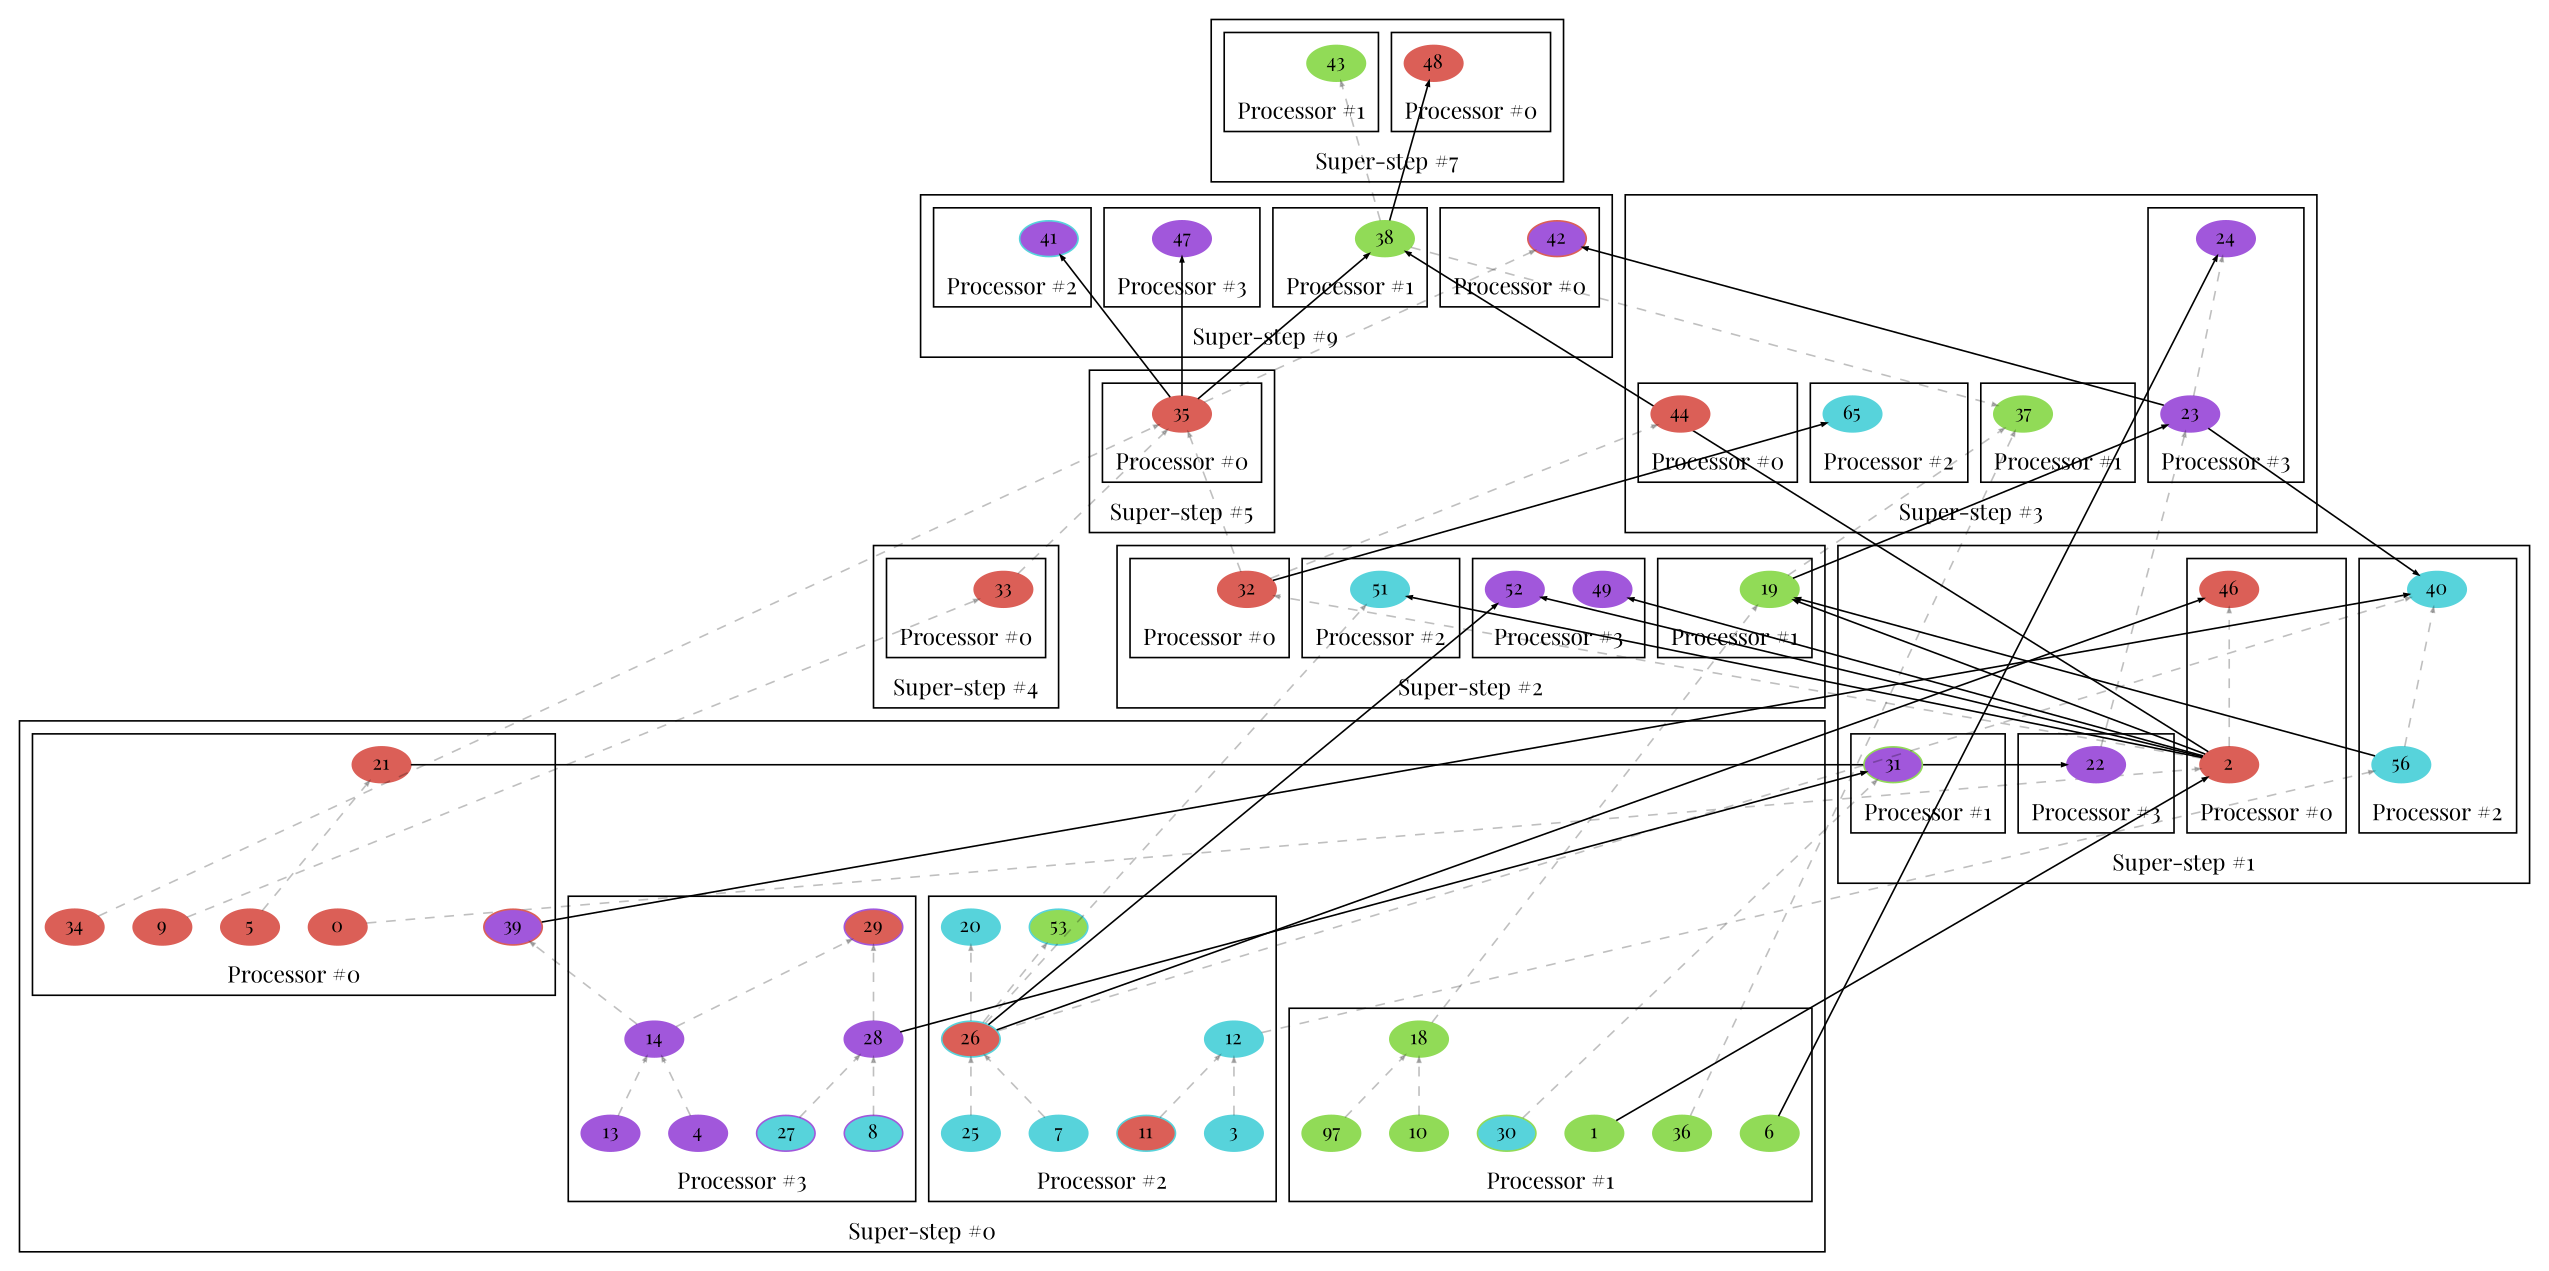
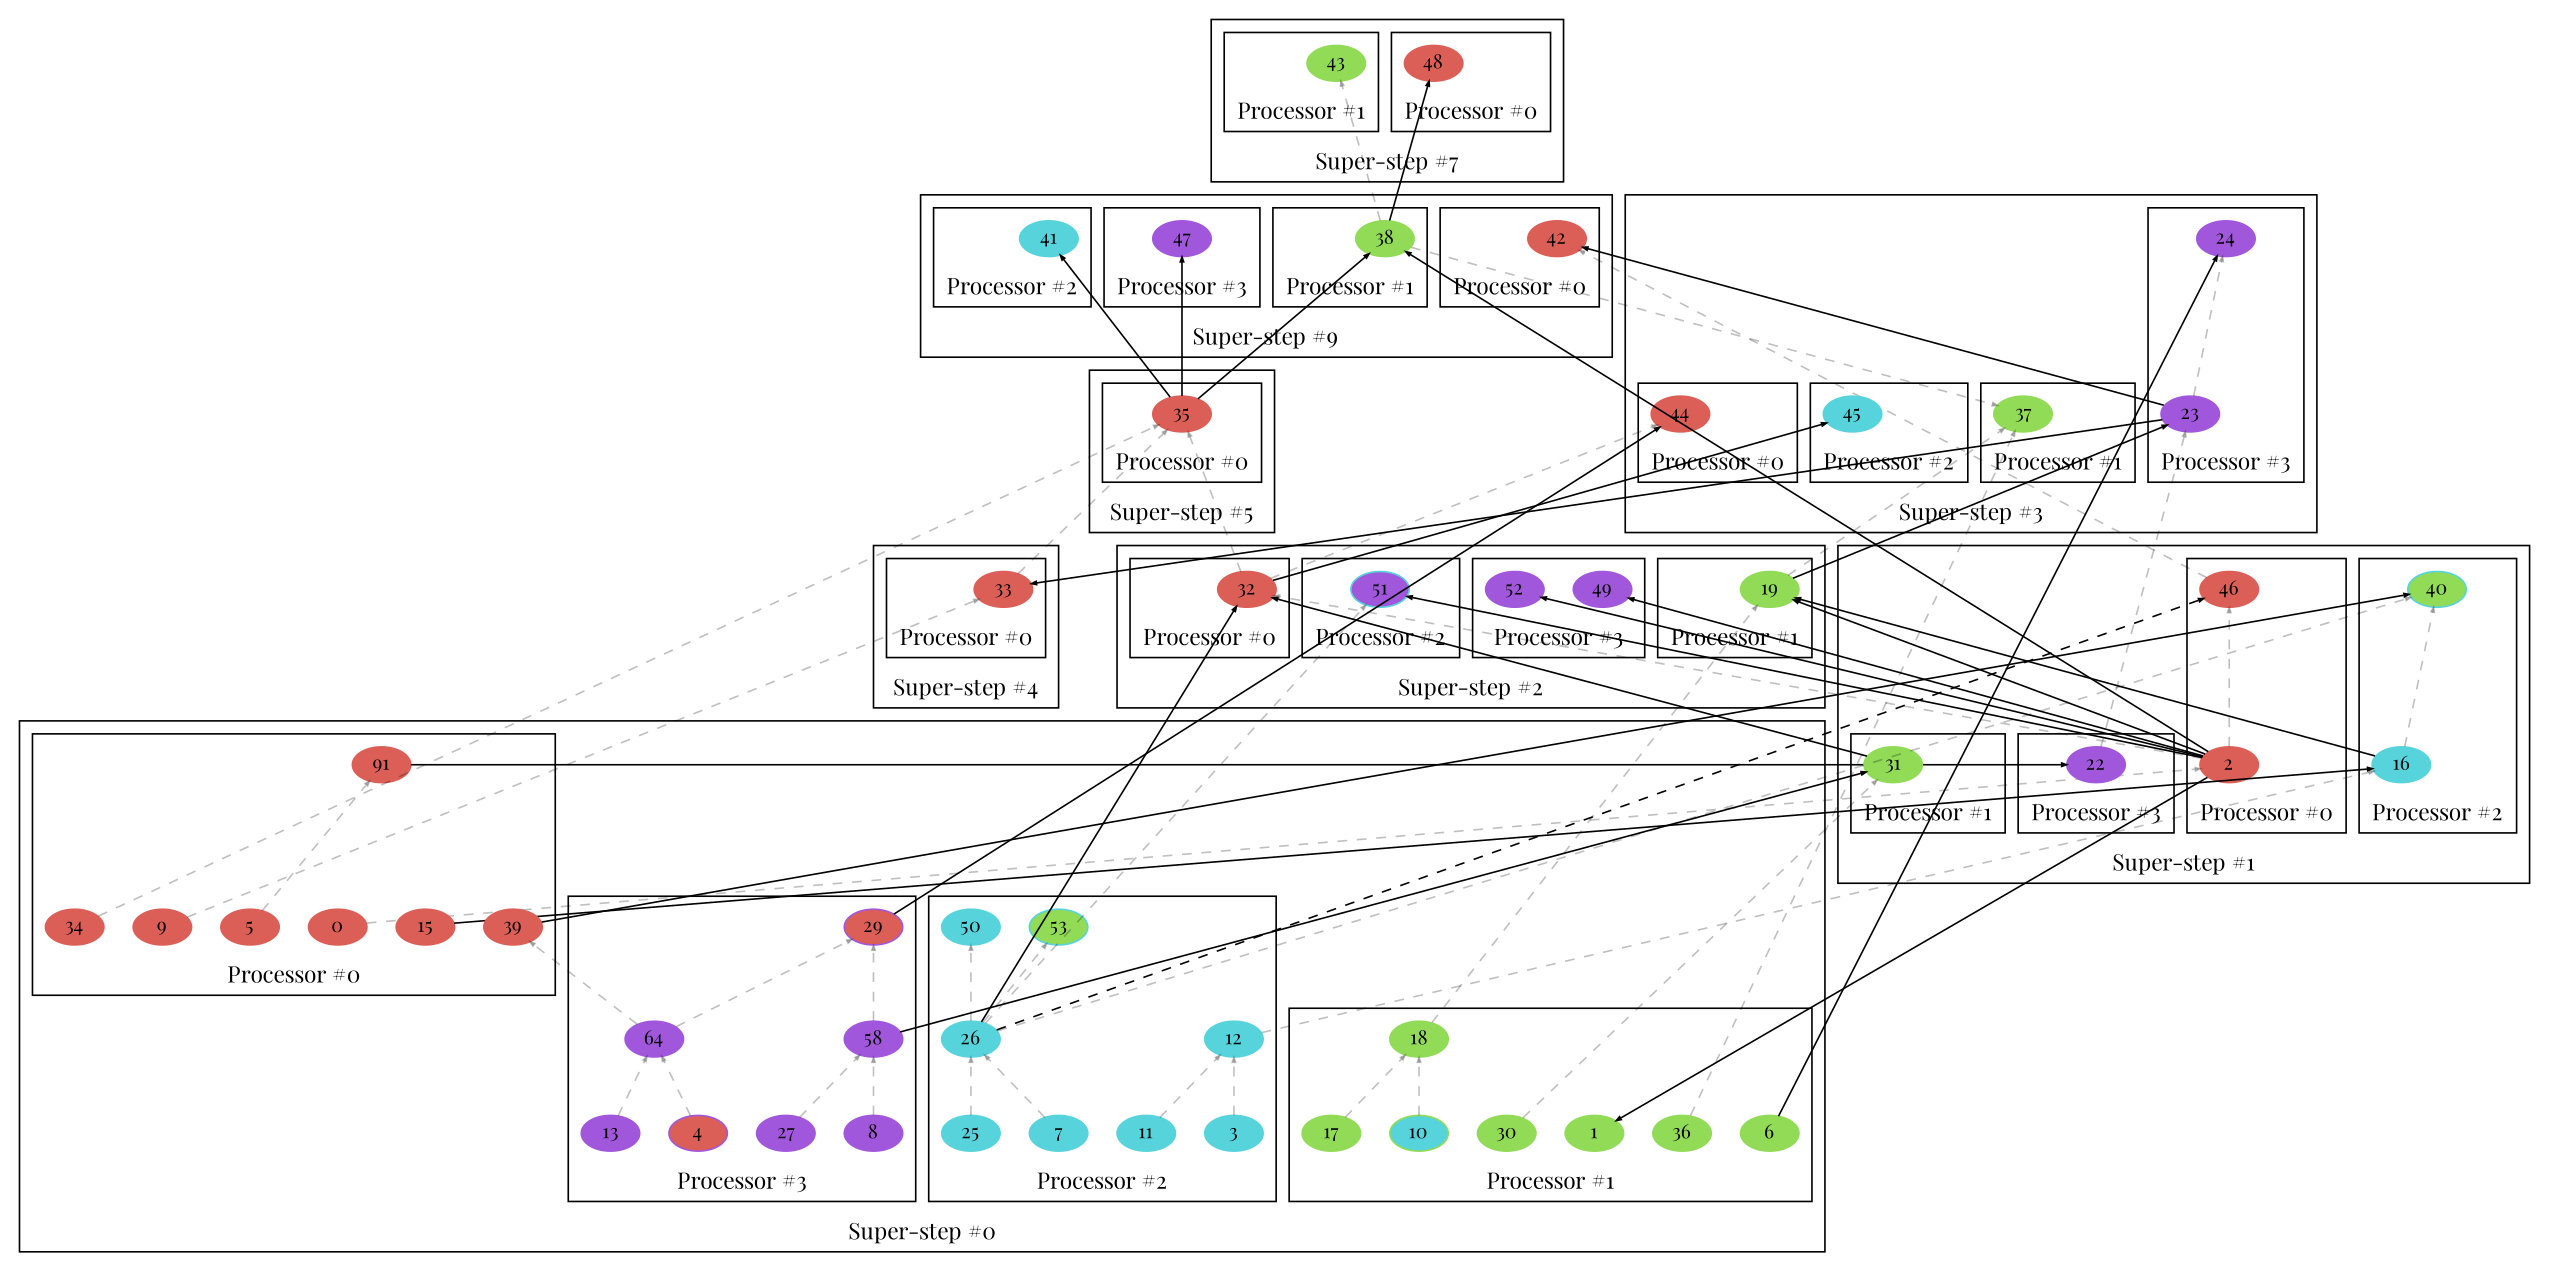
node "41": fillcolor #a157db -> #57d3db
node "42": fillcolor #a157db -> #db5f57
edge "35" -> "42": now "46" -> "42"
node "65": label "65" -> "45"
edge "23" -> "40": now "23" -> "33"
node "51": fillcolor #57d3db -> #a157db
node "40": fillcolor #57d3db -> #91db57
edge "29" -> "44": added
edge "31" -> "32": added
node "21": label "21" -> "91"
node "31": fillcolor #a157db -> #91db57
node "56": label "56" -> "16"
edge "26" -> "46": style solid -> dashed
edge "26" -> "52": now "26" -> "32"
node "15": added
node "39": fillcolor #a157db -> #db5f57
node "20": label "20" -> "50"
edge "1" -> "2": reversed
node "14": label "14" -> "64"
node "28": label "28" -> "58"
node "26": fillcolor #db5f57 -> #57d3db
node "4": fillcolor #a157db -> #db5f57
node "27": fillcolor #57d3db -> #a157db
node "8": fillcolor #57d3db -> #a157db
node "11": fillcolor #db5f57 -> #57d3db
node "97": label "97" -> "17"
node "10": fillcolor #91db57 -> #57d3db
node "30": fillcolor #57d3db -> #91db57
